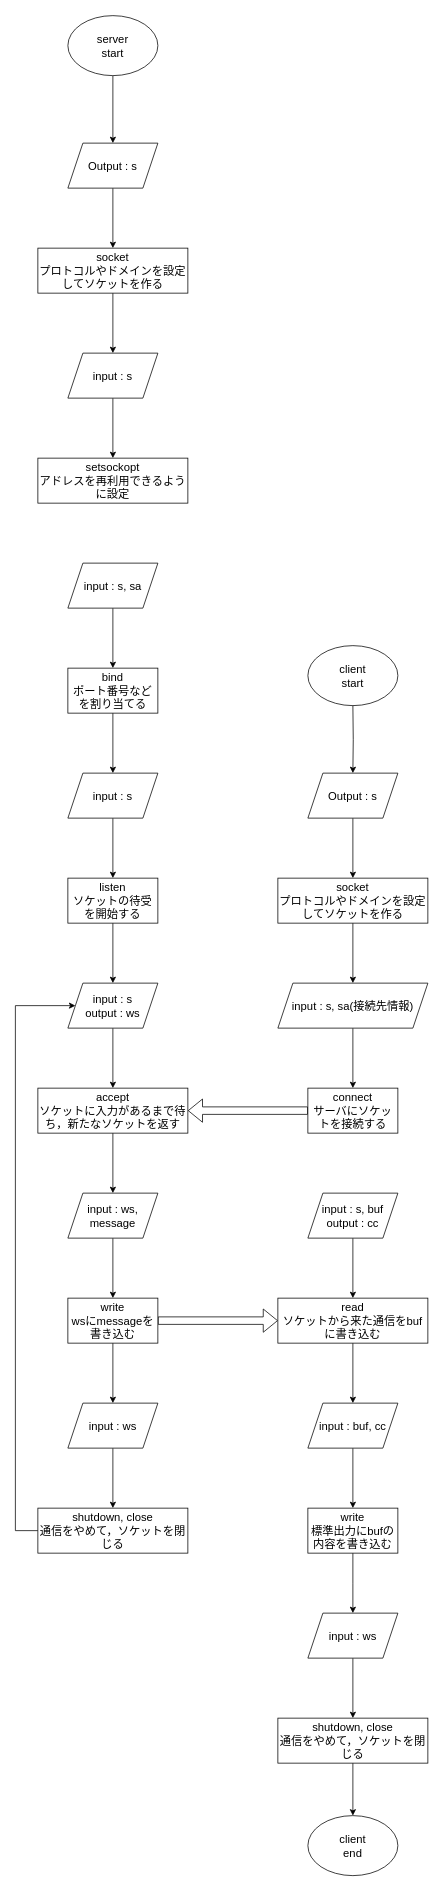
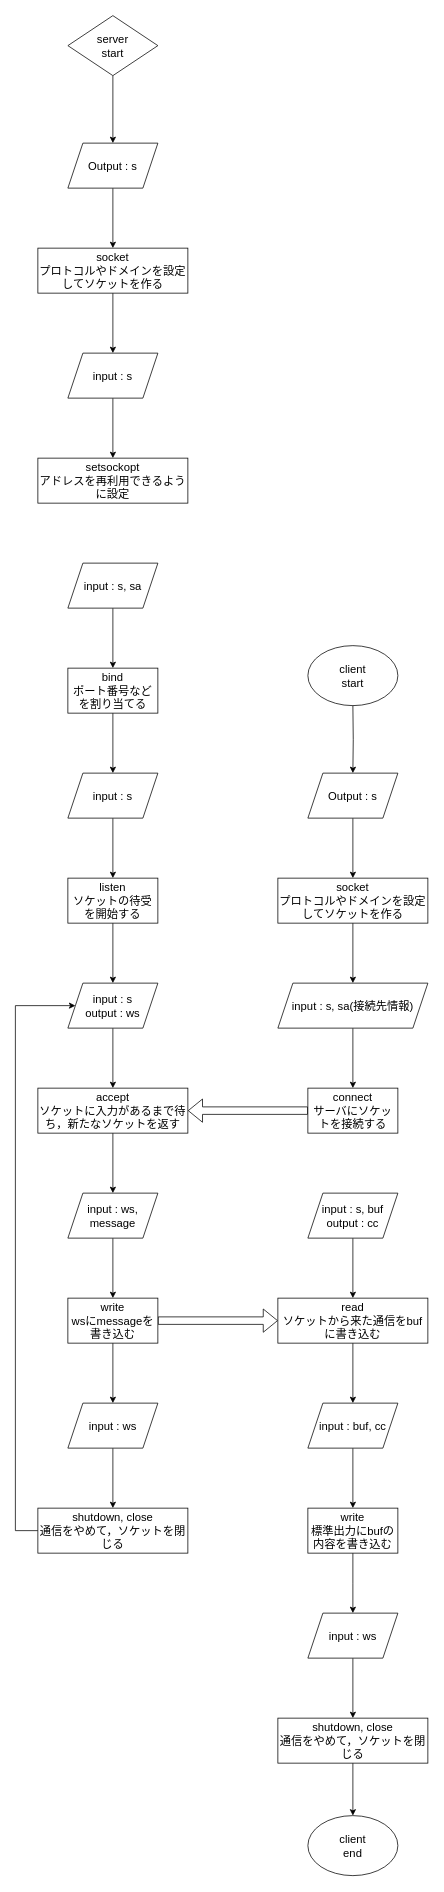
node "serverstart": shape ellipse -> diamond
